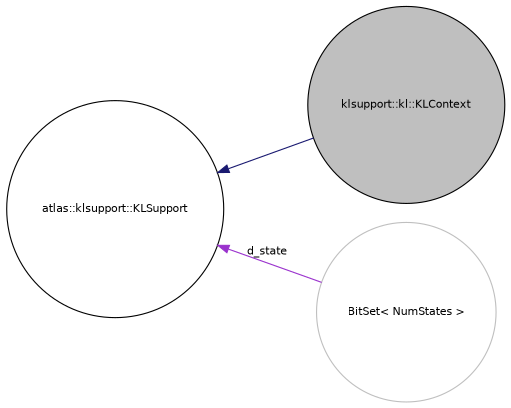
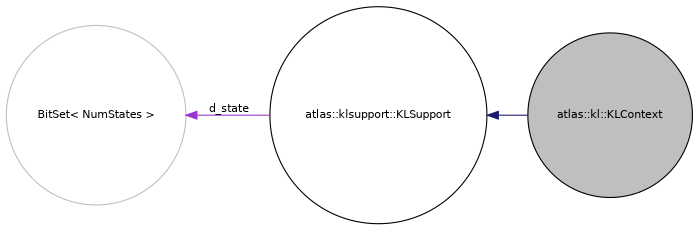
node "klsupport::kl::KLContext": label "klsupport::kl::KLContext" -> "atlas::kl::KLContext"
edge "BitSet< NumStates >" -> "atlas::klsupport::KLSupport": reversed
